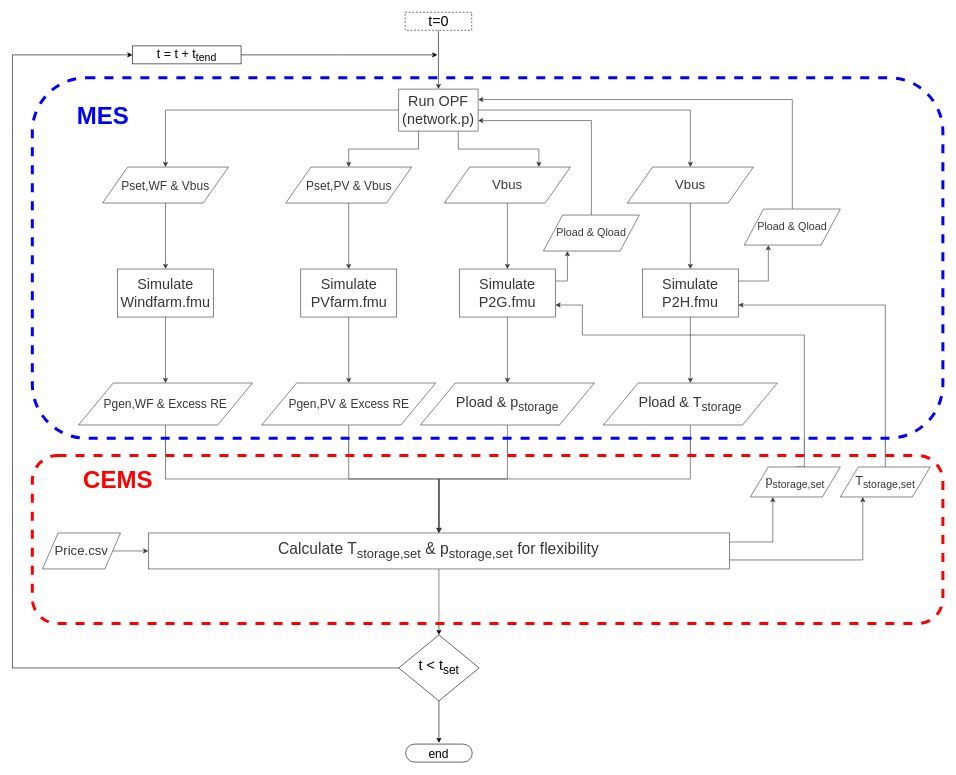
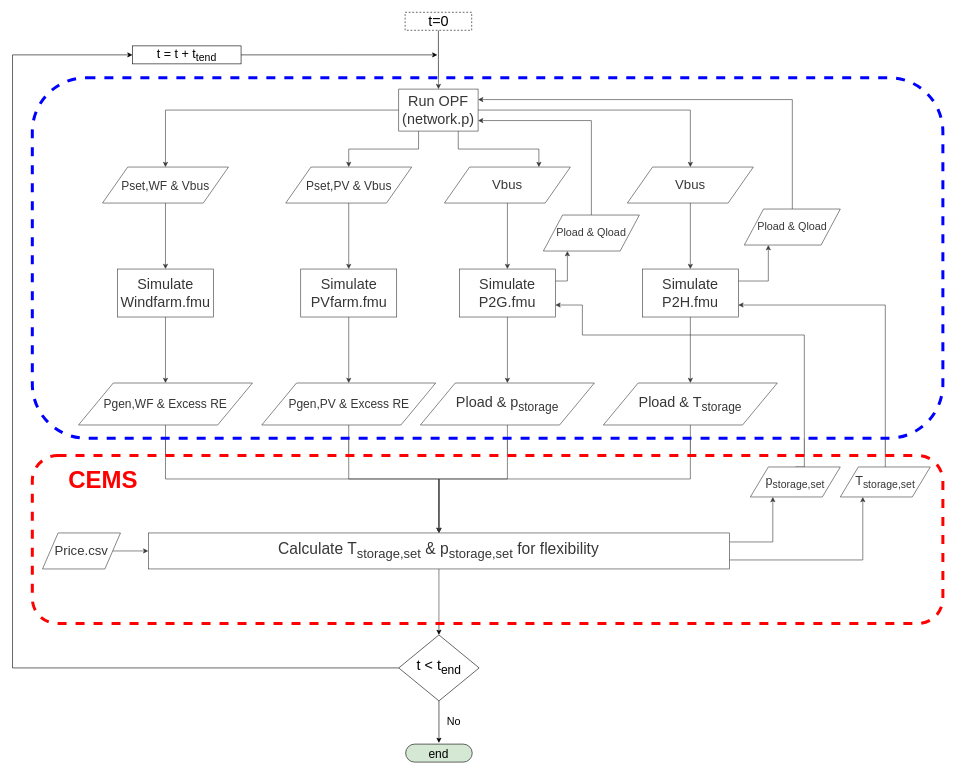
node "MES": removed
node "CEMS": moved (118, 479) -> (103, 479)
node "t < tset": label "t < tset" -> "t < tend"
node "No": added
node "end": fillcolor #ffffff -> #d5e8d4
